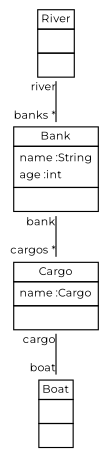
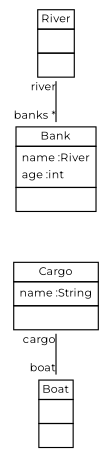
node "Bank": text "name :String" -> "name :River"
edge "Bank" -- "Cargo": removed
node "Cargo": text "name :Cargo" -> "name :String"
